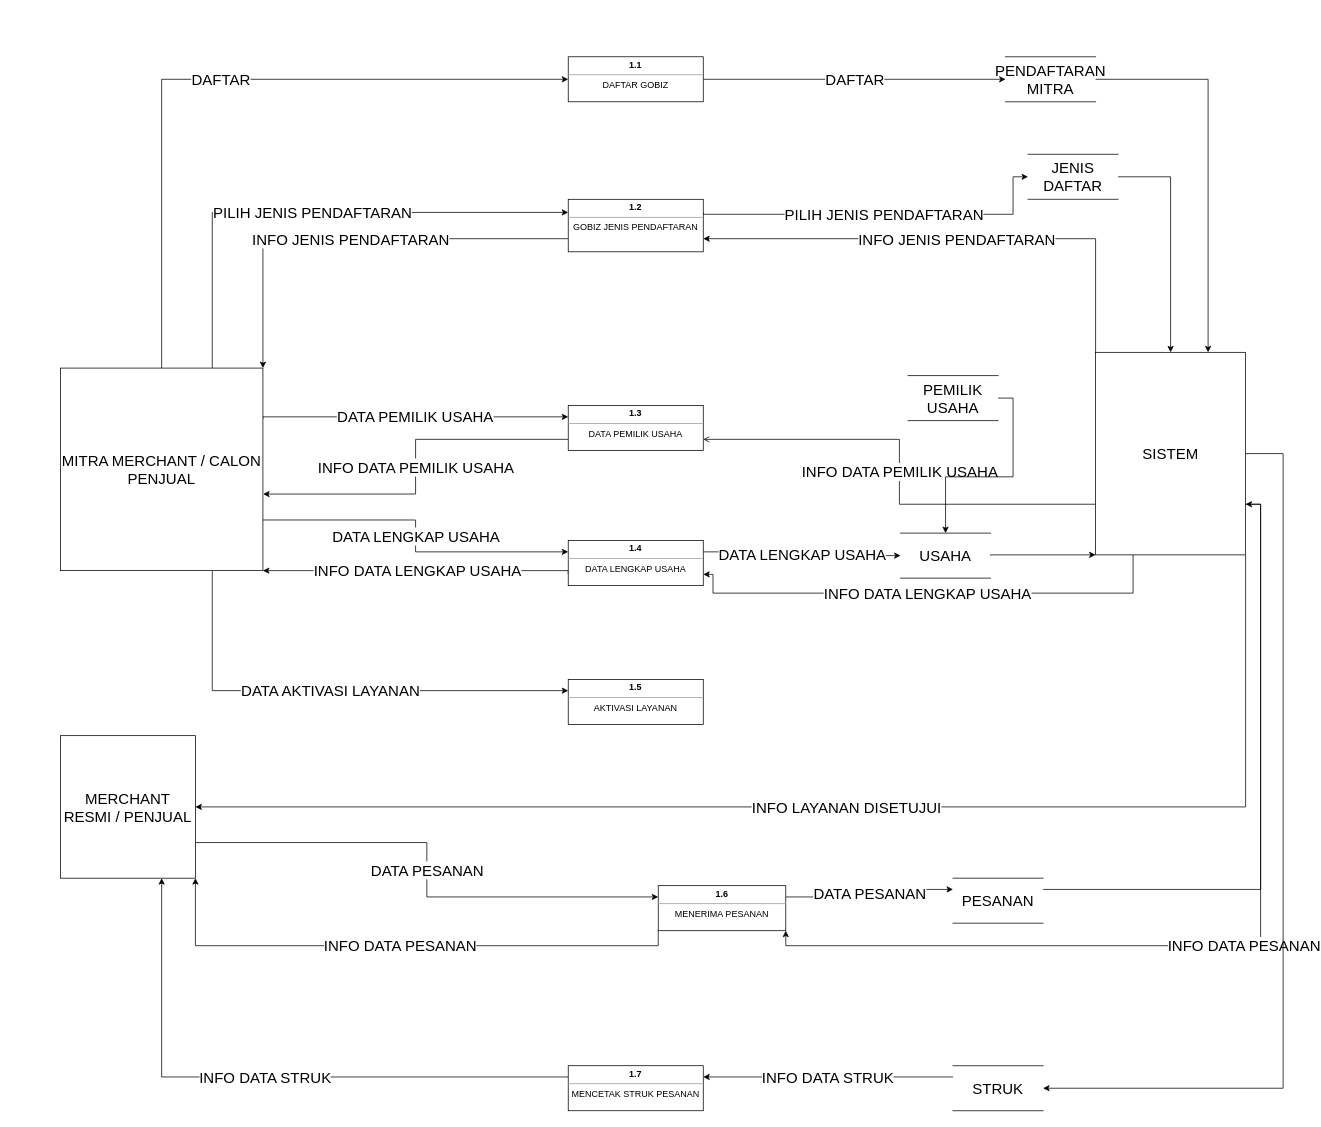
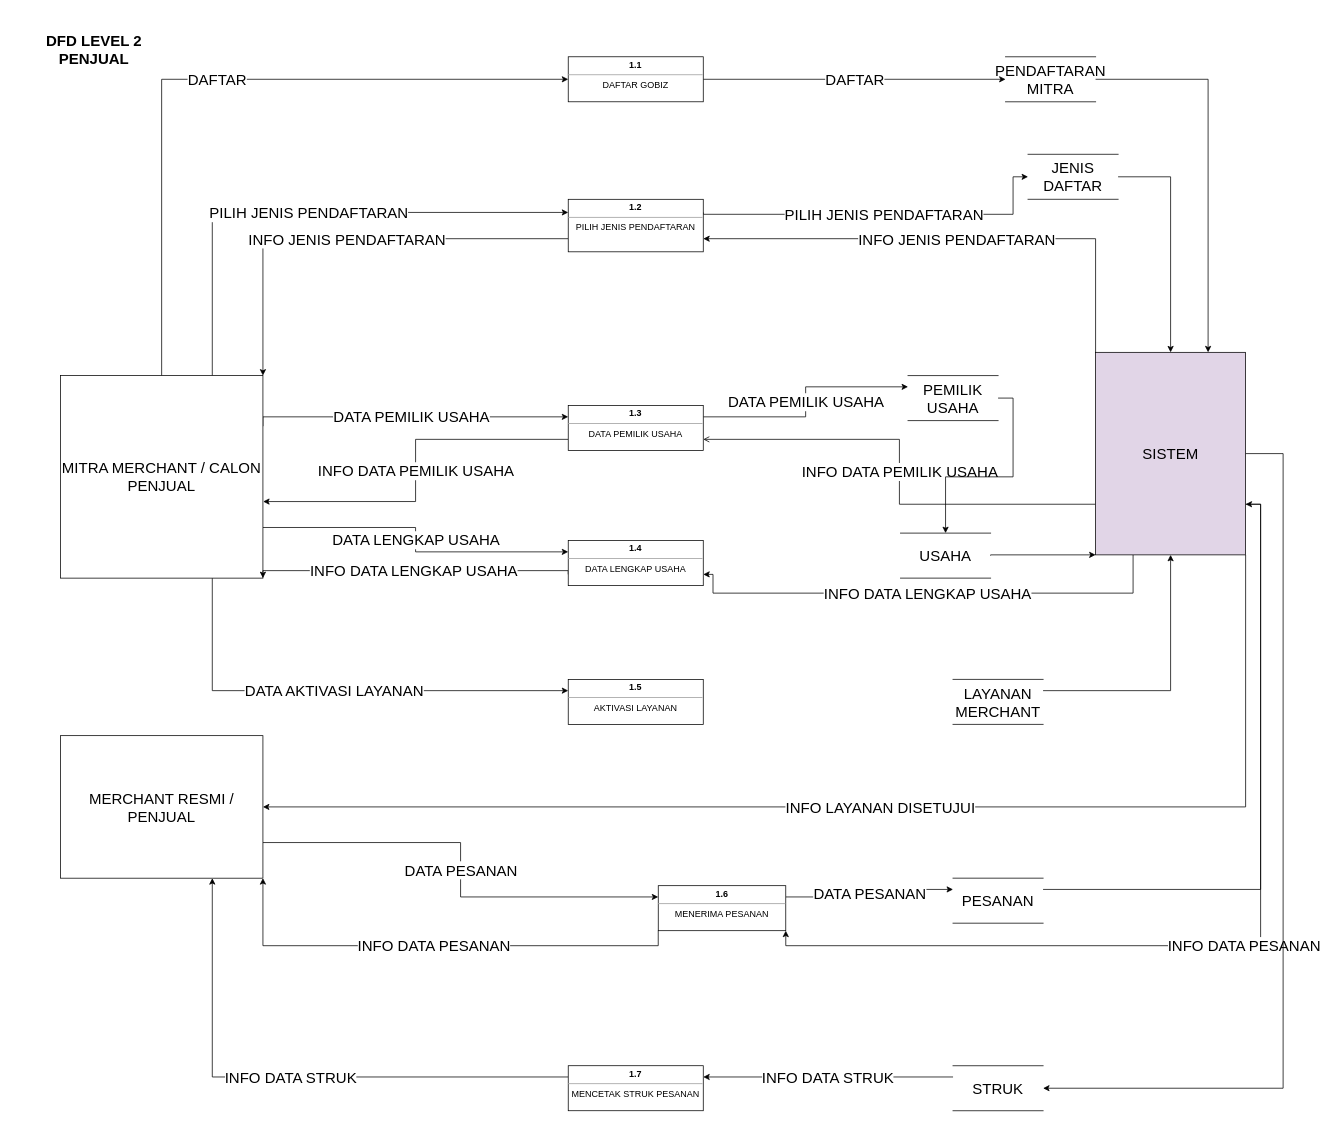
node "DFD LEVEL 2 PENJUAL": added
node "1.2 GOBIZ JENIS PENDAFTARAN": label "1.2 GOBIZ JENIS PENDAFTARAN" -> "1.2 PILIH JENIS PENDAFTARAN"
edge "1.3 DATA PEMILIK USAHA" -> "PEMILIK USAHA": added, label "DATA PEMILIK USAHA"
node "SISTEM": fillcolor #ffffff -> #e1d5e7
node "MITRA MERCHANT / CALON PENJUAL": moved (162, 469) -> (162, 477)
edge "1.4 DATA LENGKAP USAHA" -> "USAHA": removed, label "DATA LENGKAP USAHA"
edge "LAYANAN MERCHANT" -> "SISTEM": added
node "LAYANAN MERCHANT": added
node "MERCHANT RESMI / PENJUAL": size 135x143 -> 203x143
